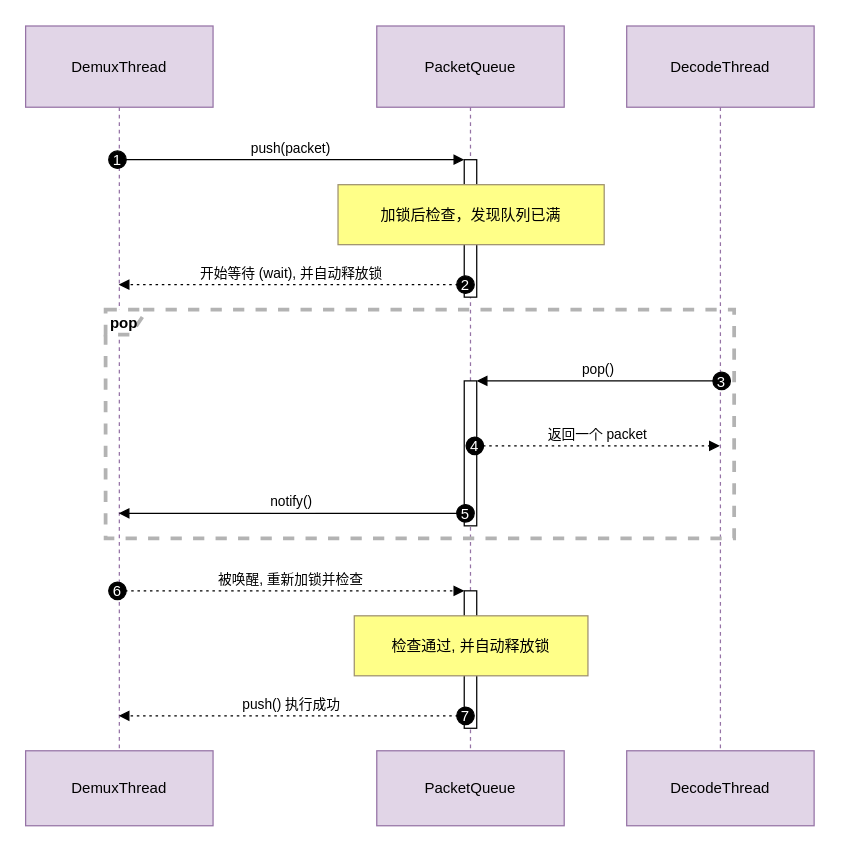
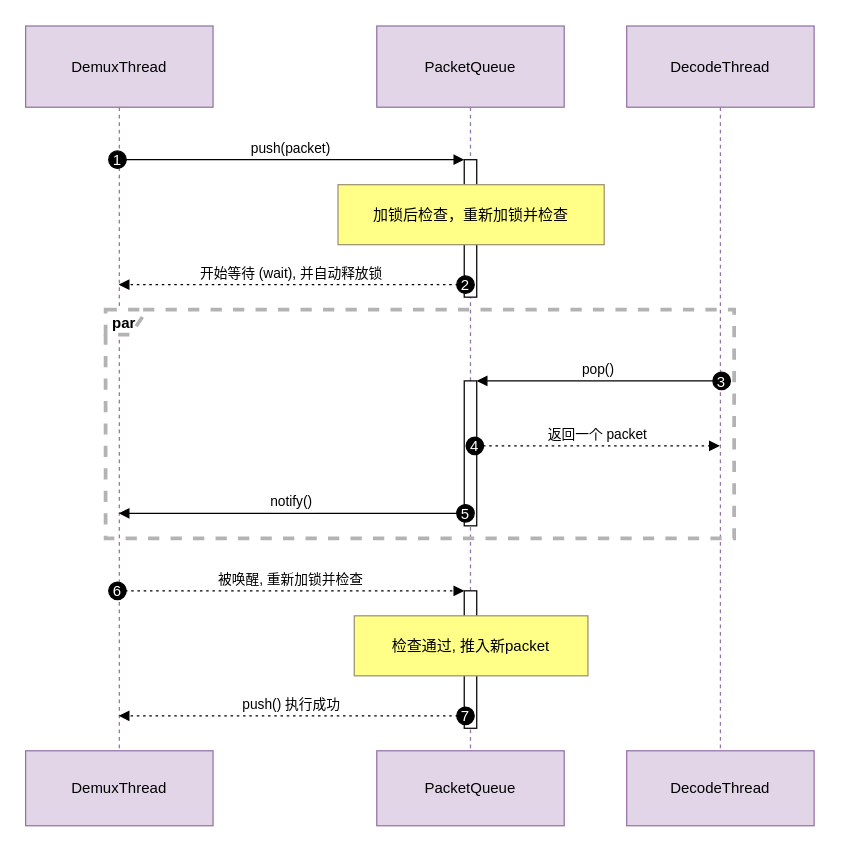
node "加锁后检查，发现队列已满": label "加锁后检查，发现队列已满" -> "加锁后检查，重新加锁并检查"
node "pop": label "pop" -> "par"
node "检查通过, 并自动释放锁": label "检查通过, 并自动释放锁" -> "检查通过, 推入新packet"
